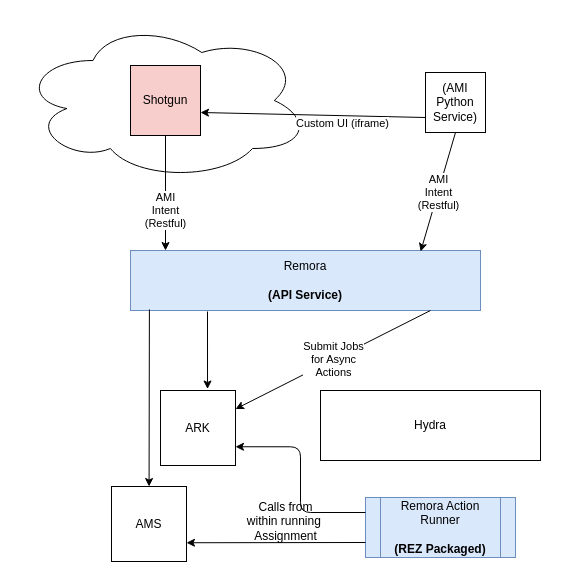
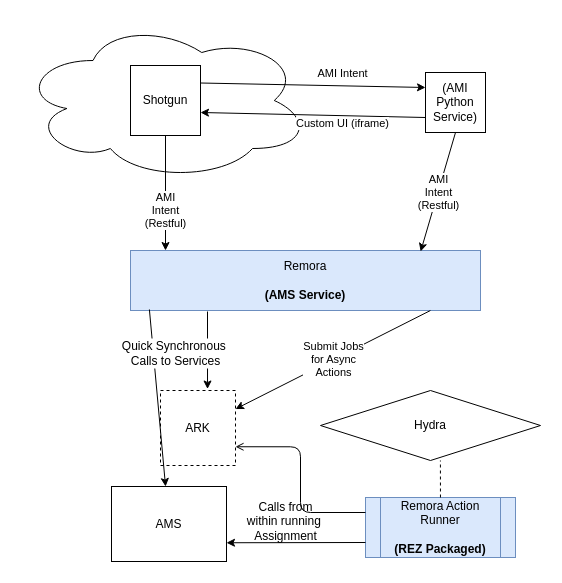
edge "Shotgun" -> "(AMI Python Service)": added, label "AMI Intent"
node "Shotgun": fillcolor #f8cecc -> #ffffff
node "Remora (API Service)": label "Remora (API Service)" -> "Remora (AMS Service)"
node "Quick Synchronous Calls to Services": added
node "Hydra": shape rectangle -> diamond
node "ARK": style solid -> dashed
edge "Remora Action Runner (REZ Packaged)" -> "ARK": arrowhead classic -> open
edge "Hydra" -- "Remora Action Runner (REZ Packaged)": added
node "AMS": size 75x75 -> 115x75
